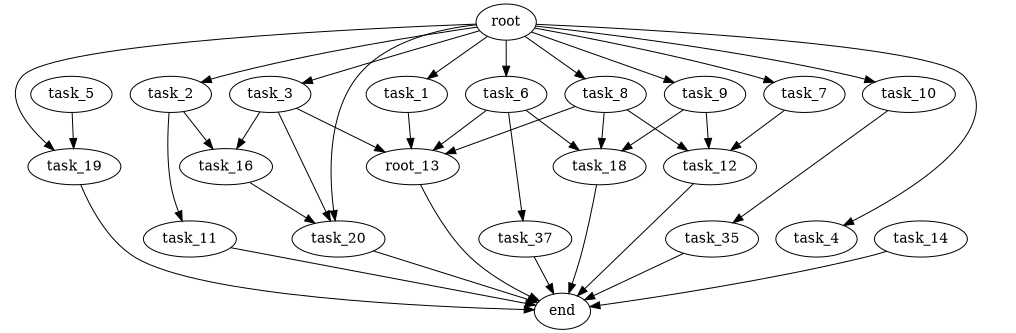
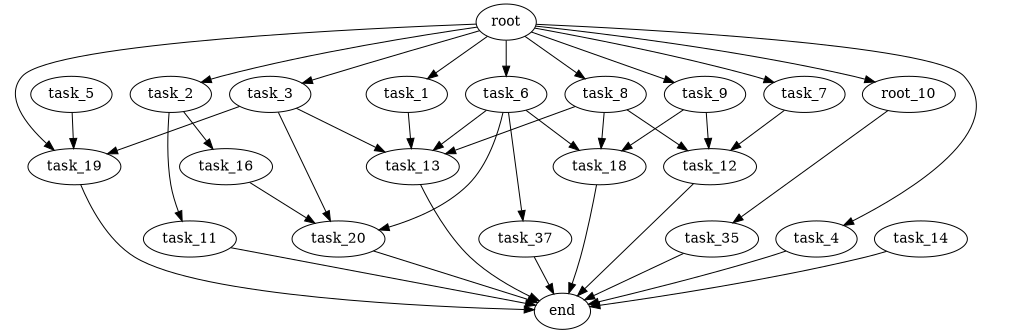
edge "root" -> "task_20": now "task_6" -> "task_20"
node "task_10": label "task_10" -> "root_10"
edge "task_3" -> "task_16": now "task_3" -> "task_19"
node "root_13": label "root_13" -> "task_13"
edge "task_4" -> "end": added
